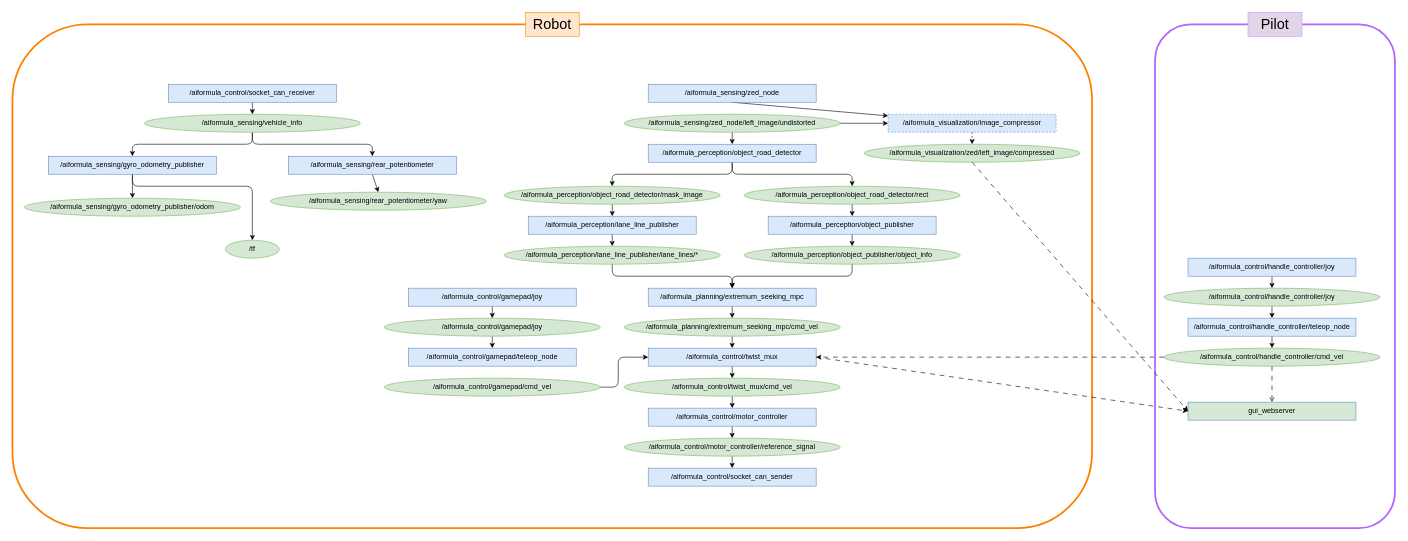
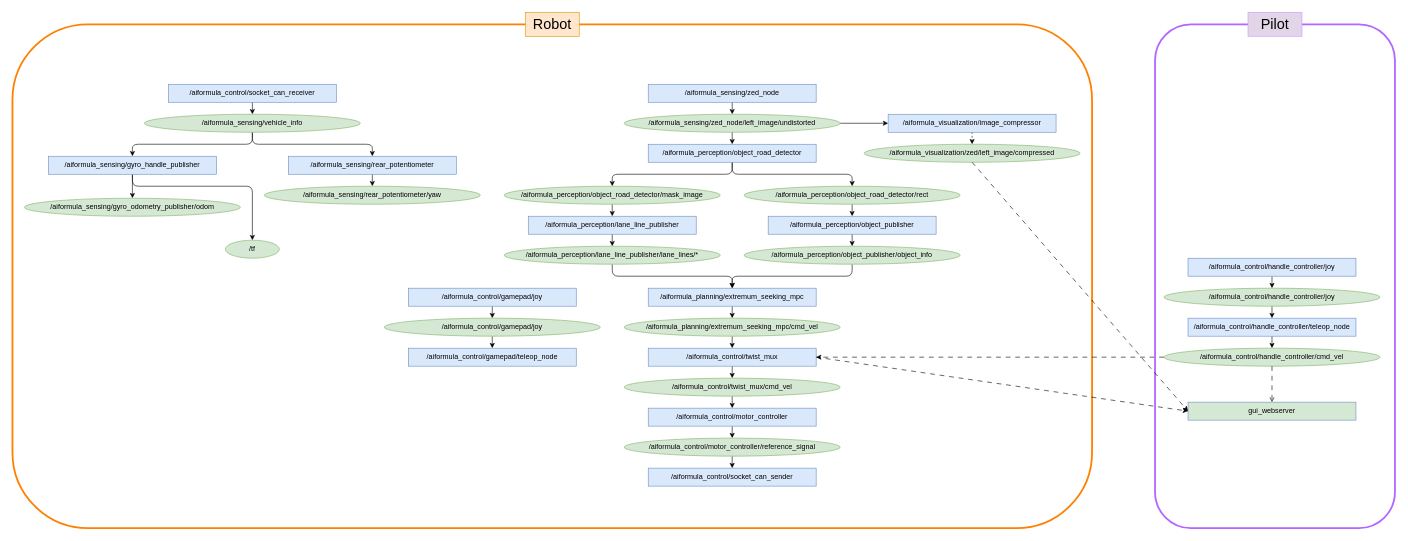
edge "/aiformula_sensing/zed_node" -> "/aiformula_visualization/image_compressor": now "/aiformula_sensing/zed_node" -> "/aiformula_sensing/zed_node/left_image/undistorted"
node "/aiformula_visualization/image_compressor": style dashed -> solid
node "/aiformula_sensing/gyro_odometry_publisher": label "/aiformula_sensing/gyro_odometry_publisher" -> "/aiformula_sensing/gyro_handle_publisher"
node "/aiformula_sensing/rear_potentiometer/yaw": moved (378, 201) -> (372, 195)
edge "/aiformula_control/gamepad/cmd_vel" -> "/aiformula_control/twist_mux": removed
node "/aiformula_control/gamepad/cmd_vel": removed
